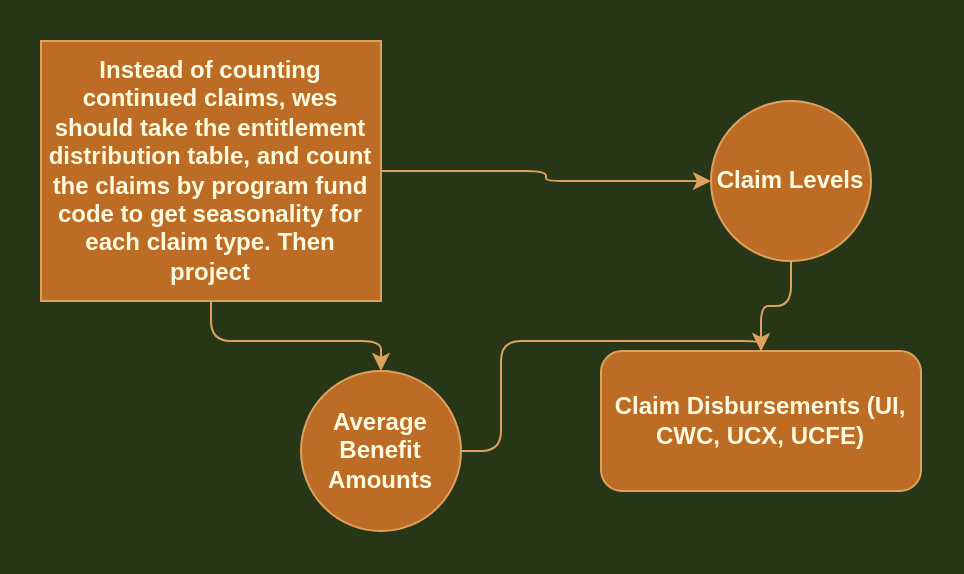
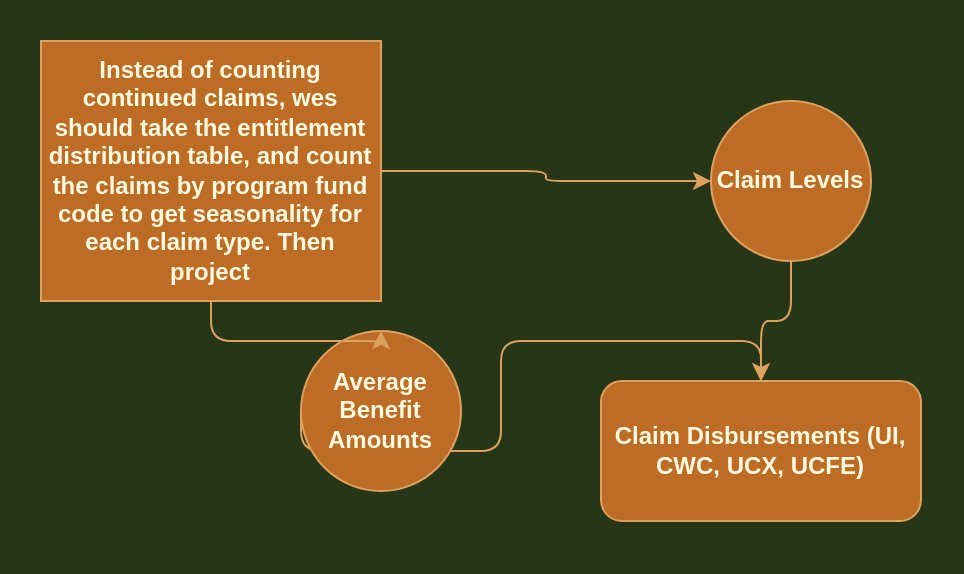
node "Claim Disbursements (UI, CWC, UCX, UCFE)": moved (761, 421) -> (761, 451)
node "Average Benefit Amounts": moved (381, 451) -> (381, 411)
